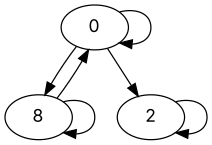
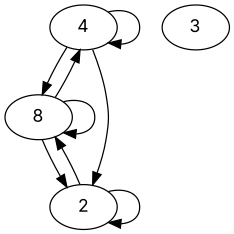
node "0": label "0" -> "4"
node "3": added
edge "8" -> "2": added
edge "2" -> "8": added
